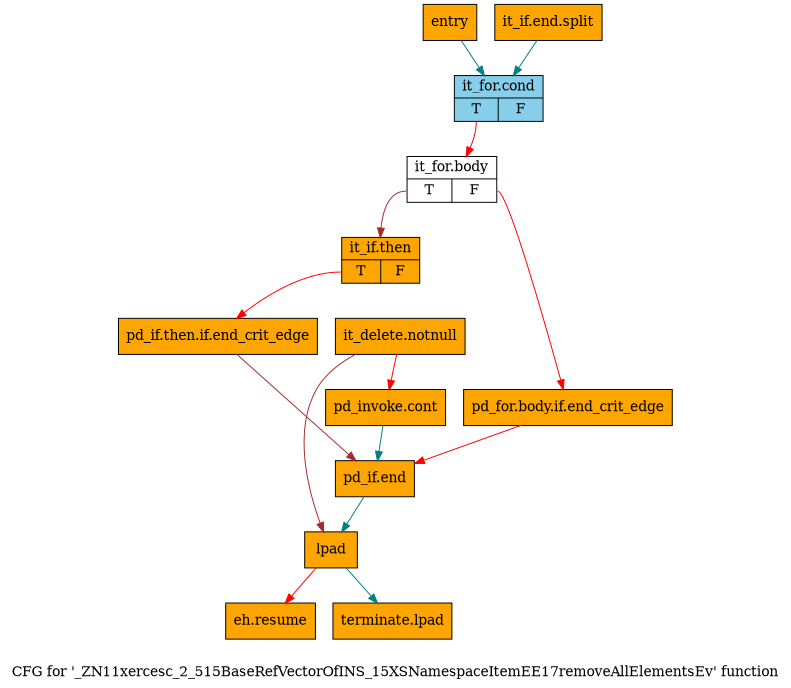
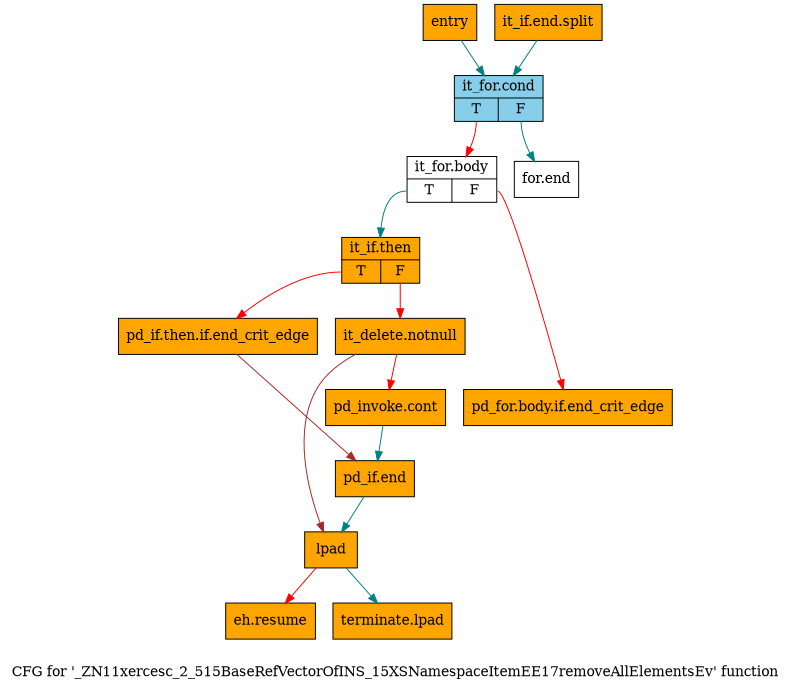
node "for.end": added
edge "it_for.body" -> "it_if.then": color brown -> teal
edge "it_if.then" -> "it_delete.notnull": added
edge "pd_for.body.if.end_crit_edge" -> "pd_if.end": removed
